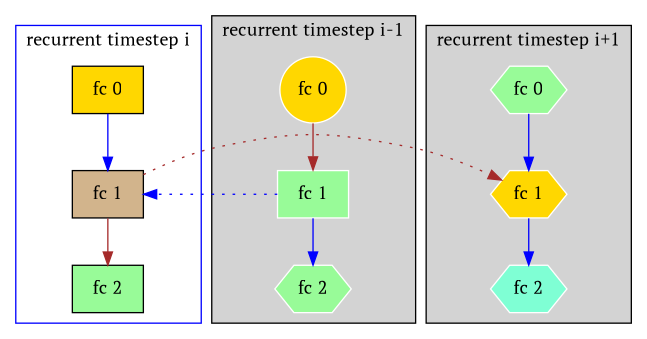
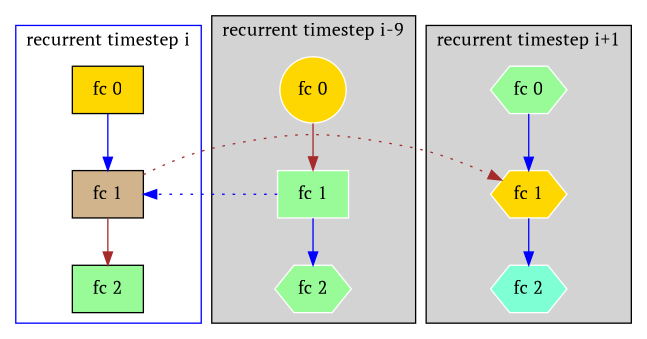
cluster "recurrent timestep i-1": label "recurrent timestep i-1" -> "recurrent timestep i-9"
